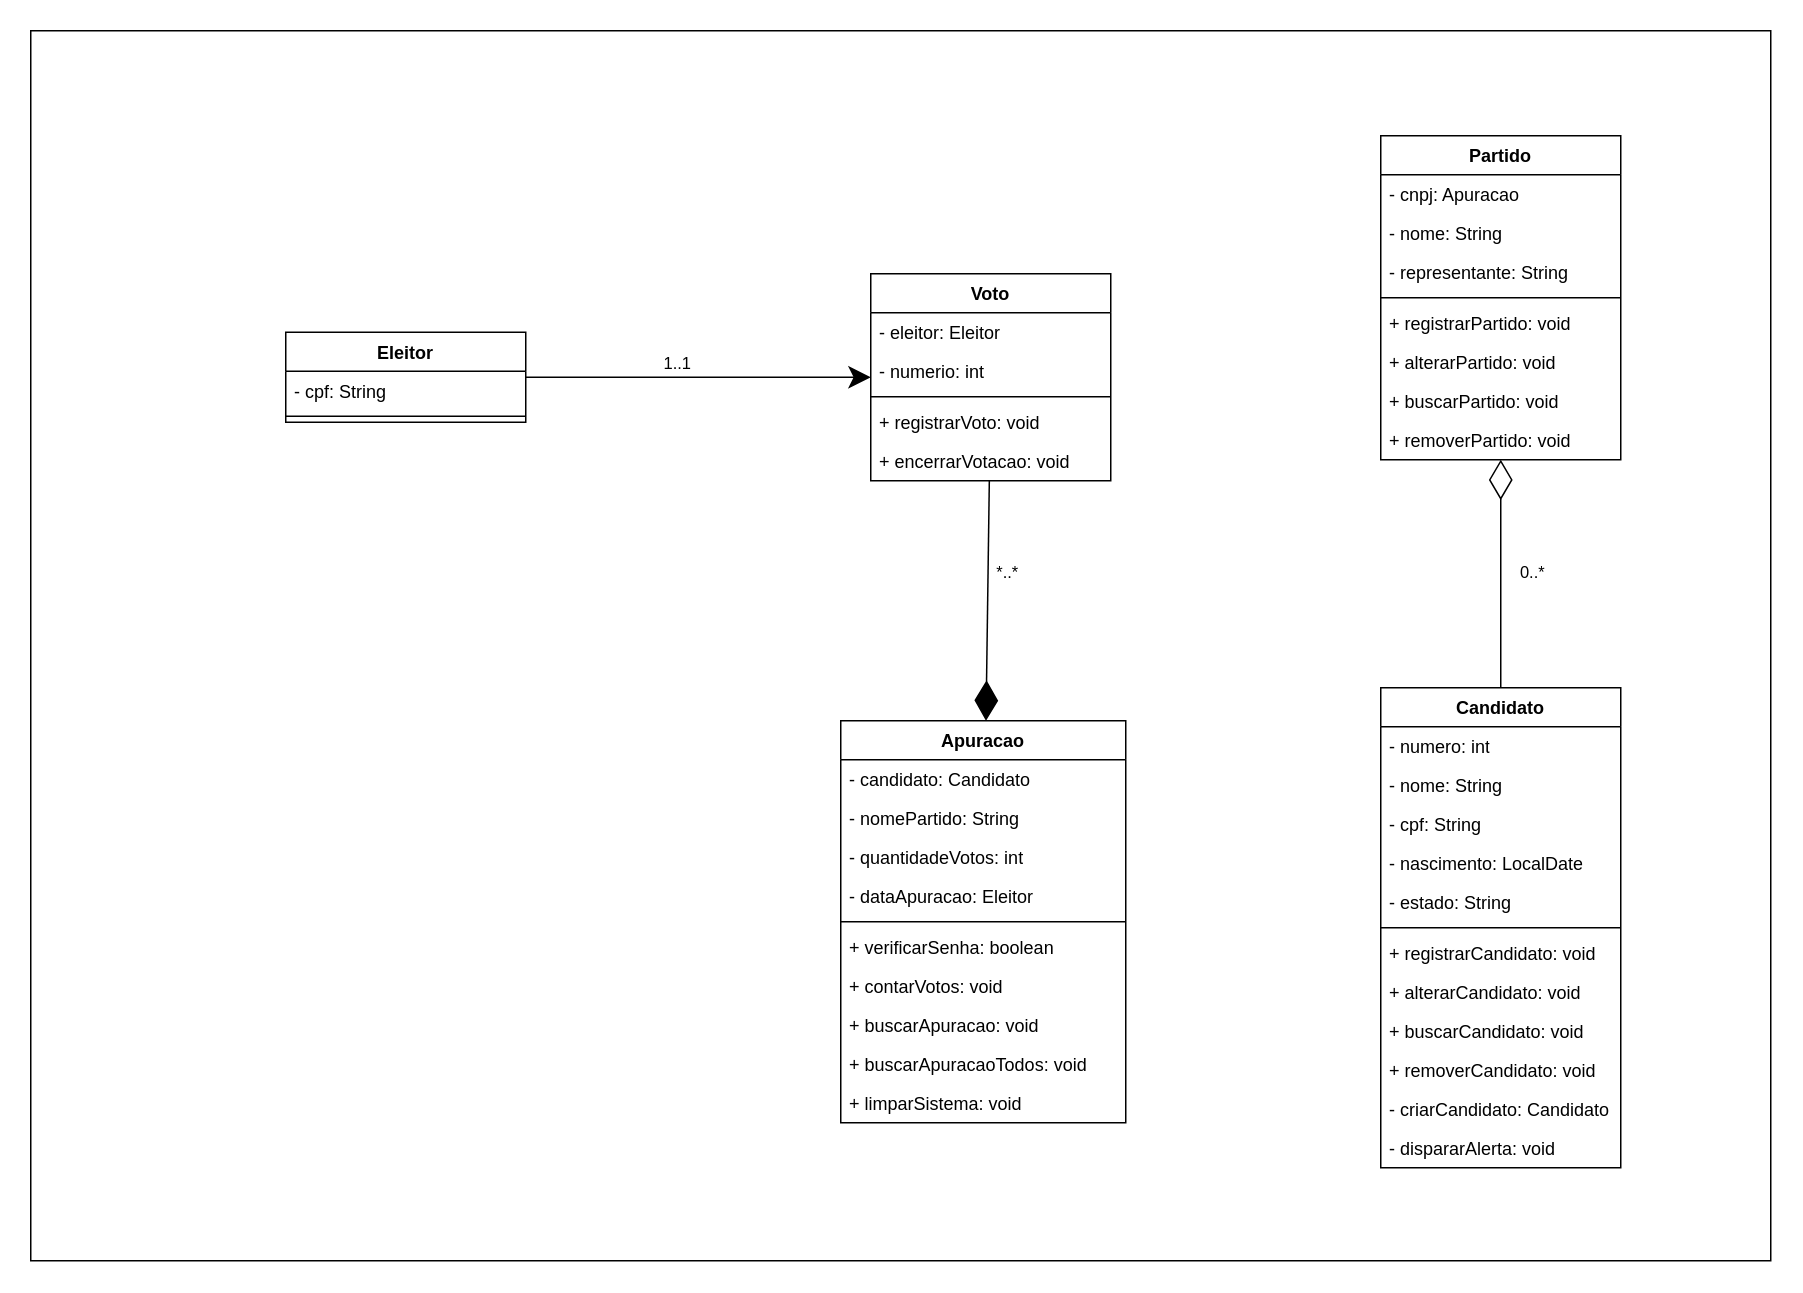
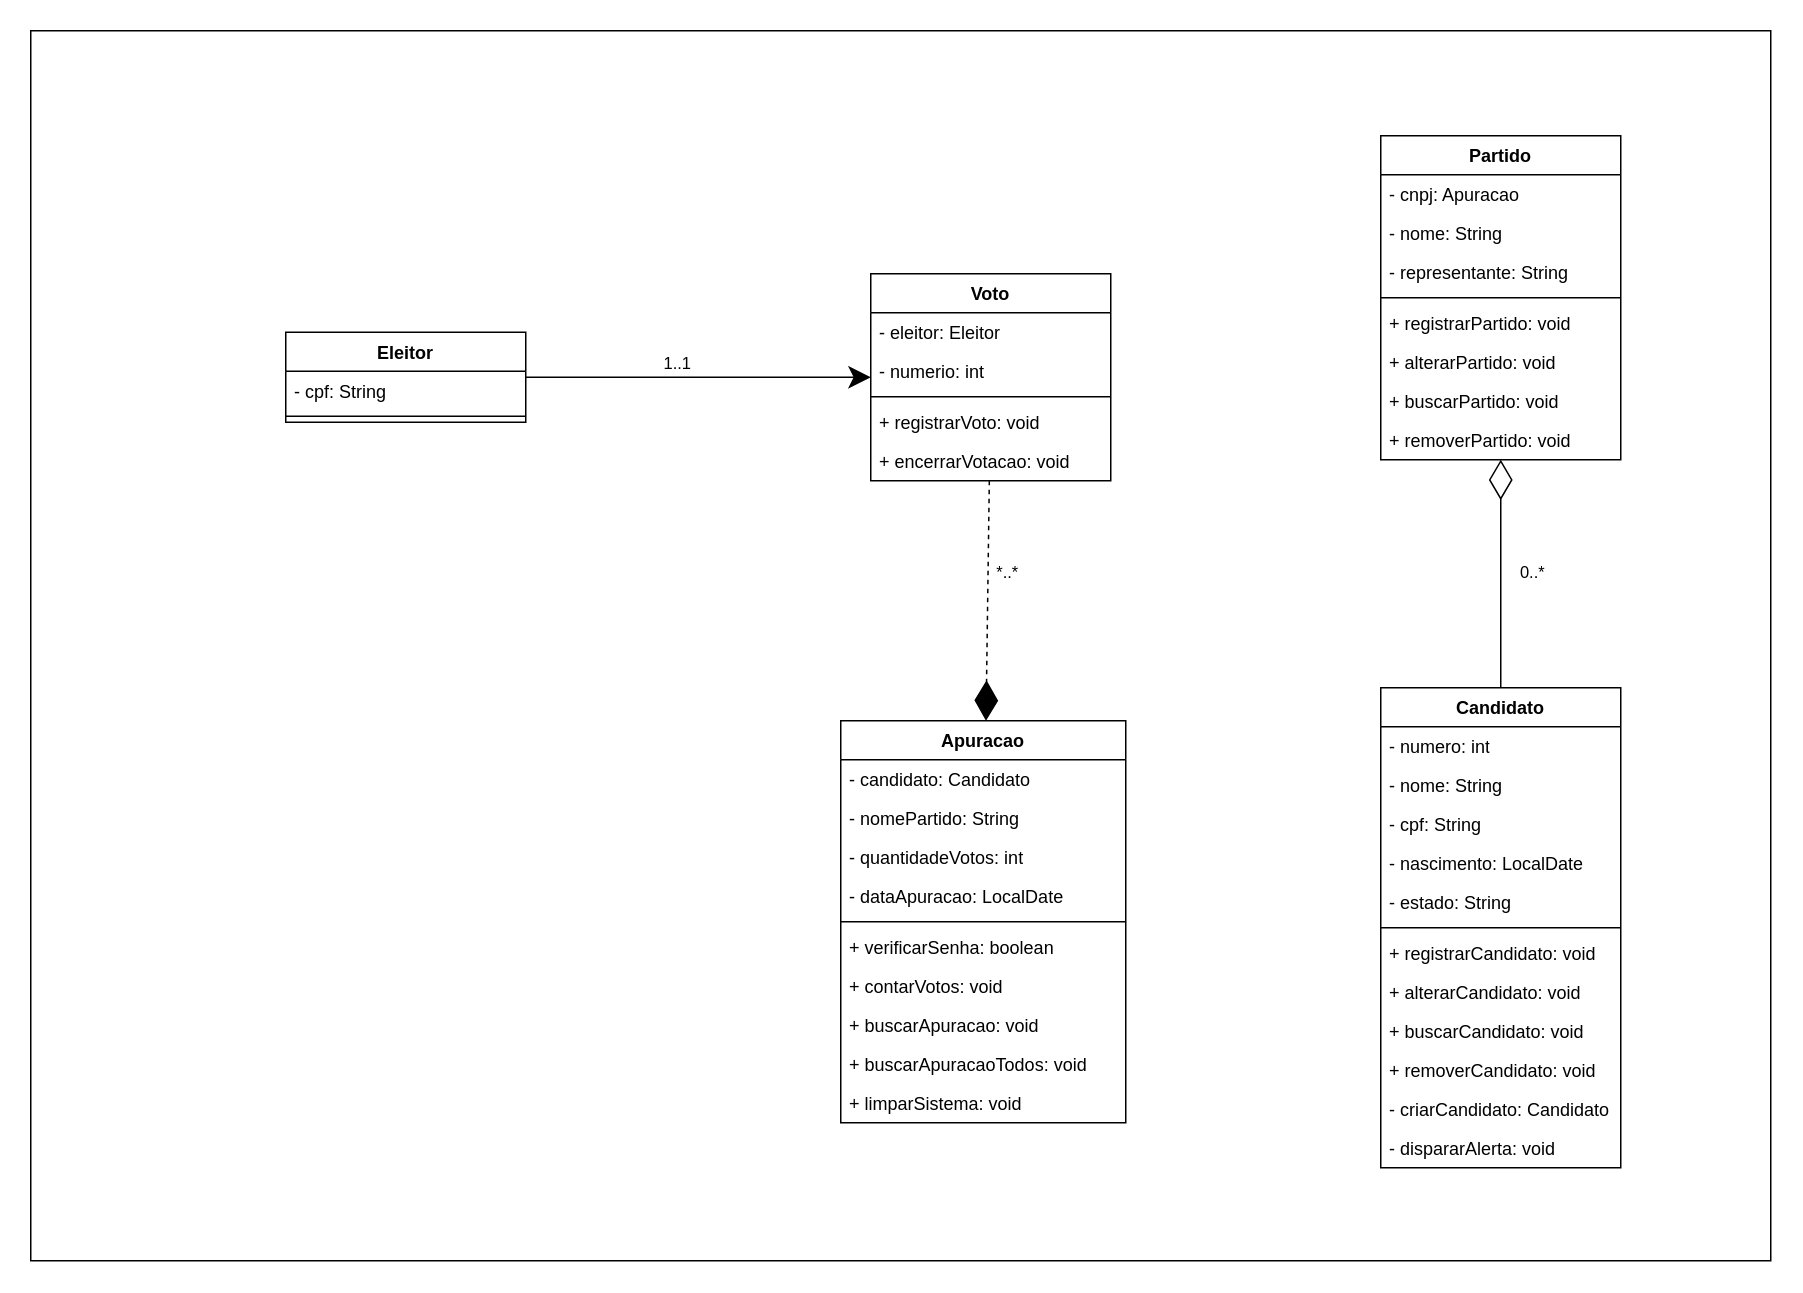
edge "Voto" -> "Apuracao": style solid -> dashed
node "- dataApuracao: Eleitor": label "- dataApuracao: Eleitor" -> "- dataApuracao: LocalDate"
